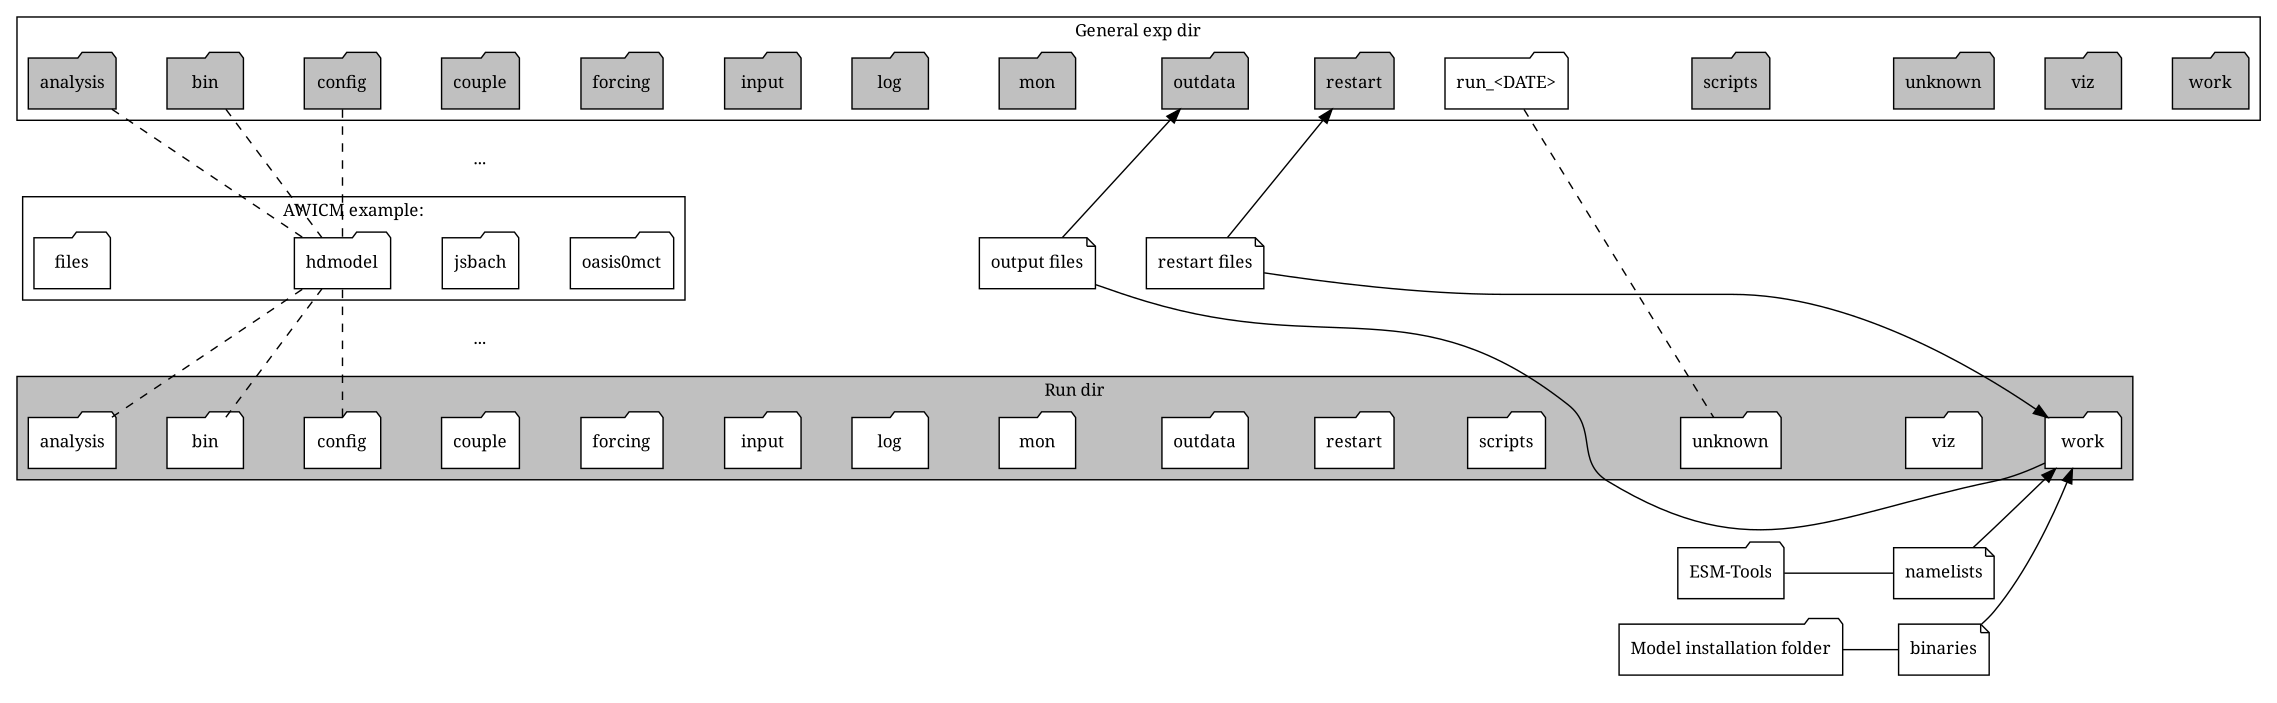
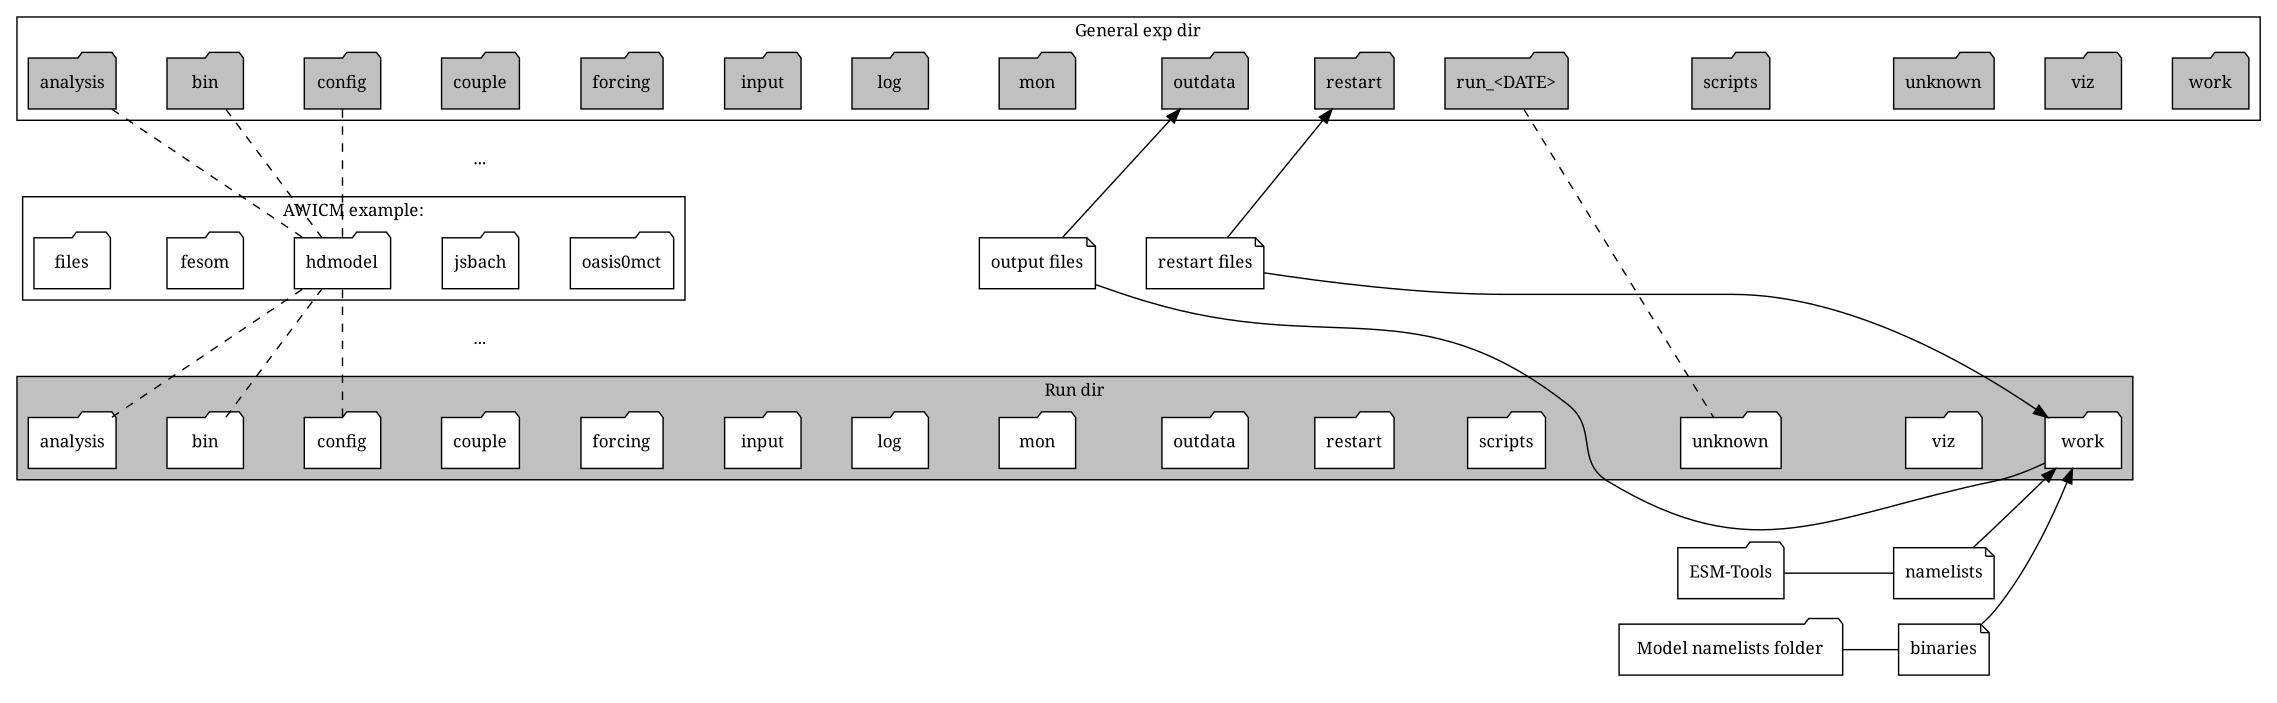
node "run_<DATE>": fillcolor white -> gray
node "fesom": added
node "Model installation folder": label "Model installation folder" -> "Model namelists folder"
